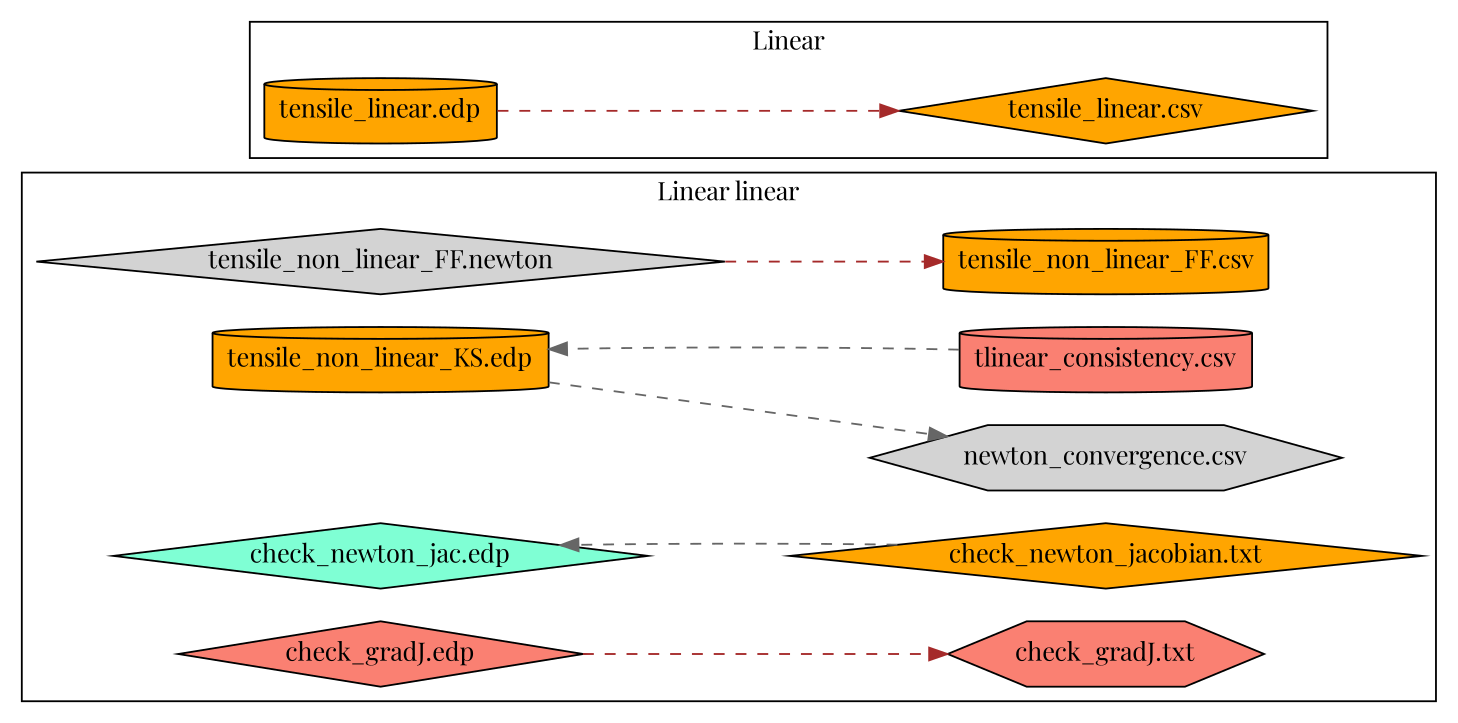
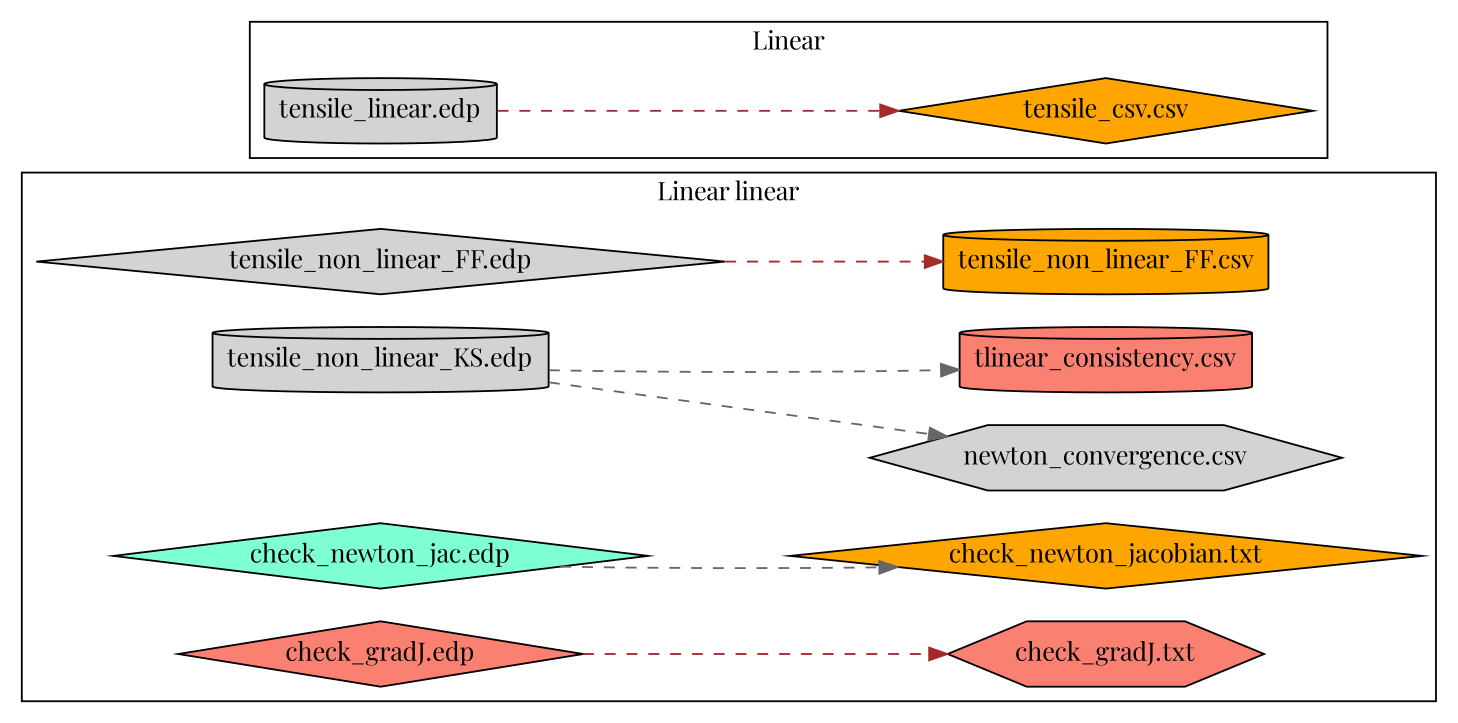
node "tensile_linear.edp": fillcolor orange -> lightgrey
node "tensile_linear.csv": label "tensile_linear.csv" -> "tensile_csv.csv"
node "tensile_non_linear_FF.newton": label "tensile_non_linear_FF.newton" -> "tensile_non_linear_FF.edp"
edge "tlinear_consistency.csv" -> "tensile_non_linear_KS.edp": reversed
node "tensile_non_linear_KS.edp": fillcolor orange -> lightgrey
edge "check_newton_jacobian.txt" -> "check_newton_jac.edp": reversed
